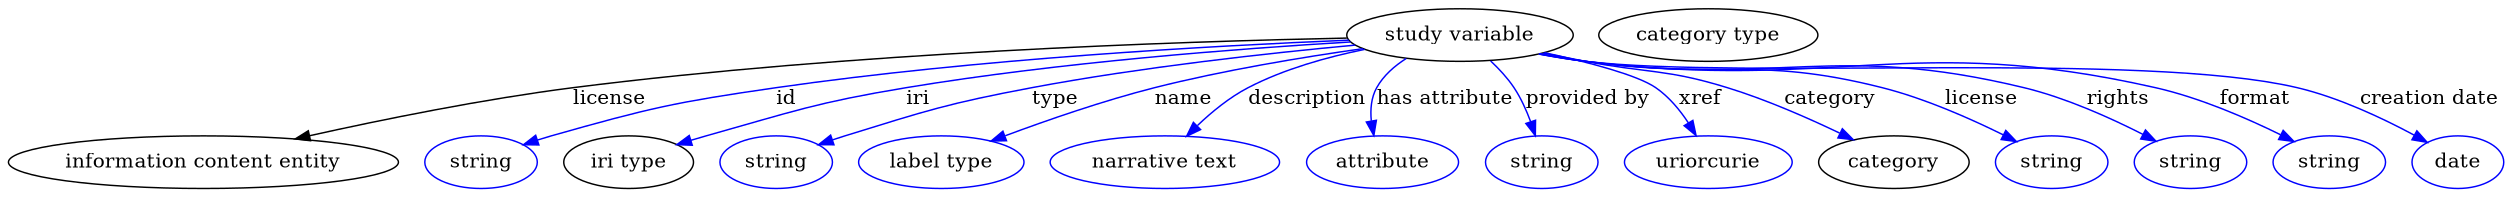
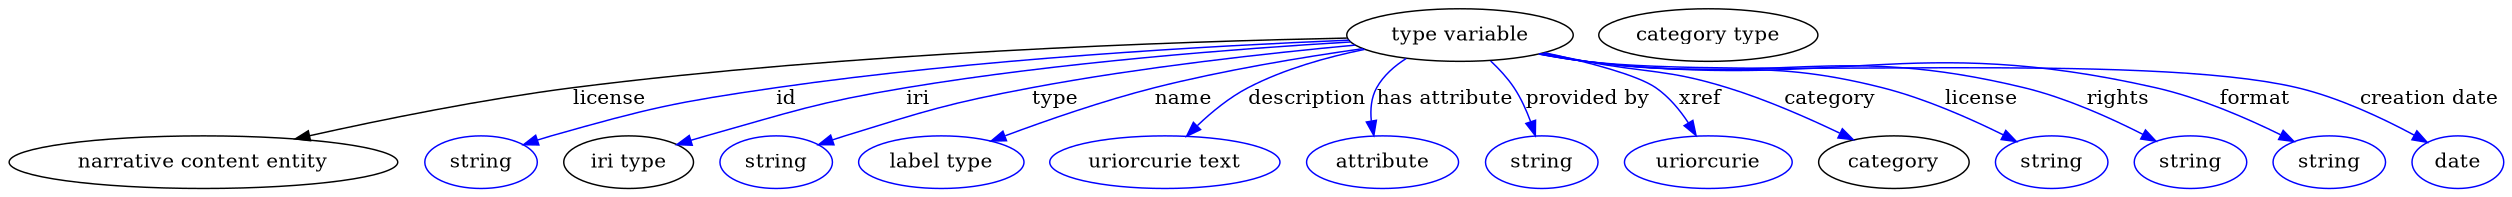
node "study variable": label "study variable" -> "type variable"
node "information content entity": label "information content entity" -> "narrative content entity"
node "narrative text": label "narrative text" -> "uriorcurie text"
